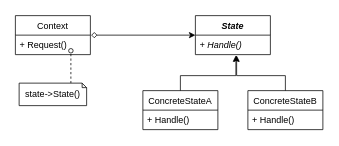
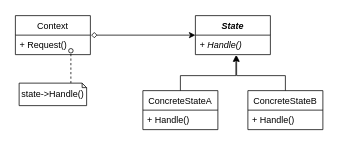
node "state->State()": label "state->State()" -> "state->Handle()"
